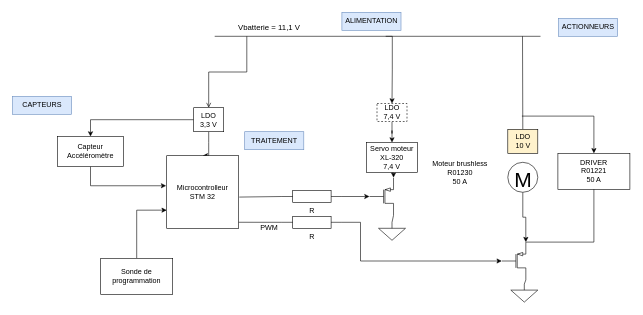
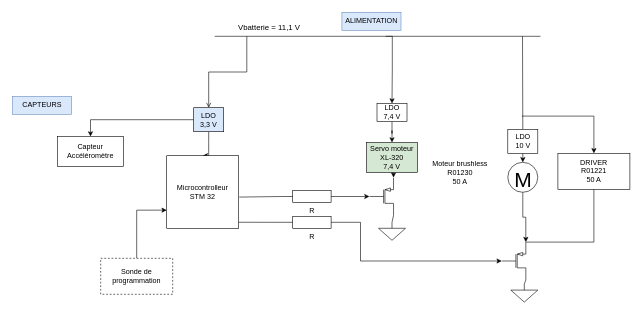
node "ACTIONNEURS": removed
node "LDO 7,4 V": style dashed -> solid
node "LDO 3,3 V": fillcolor #ffffff -> #dae8fc
node "TRAITEMENT": removed
node "LDO 10 V": fillcolor #fff2cc -> #ffffff
edge "LDO 10 V" -> "M": added
node "Servo moteur XL-320 7,4 V": fillcolor #ffffff -> #d5e8d4
edge "Capteur Accéléromètre" -> "Microcontrolleur STM 32": removed
node "PWM": removed
node "Sonde de programmation": style solid -> dashed
